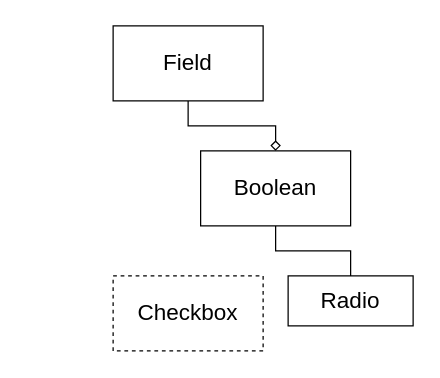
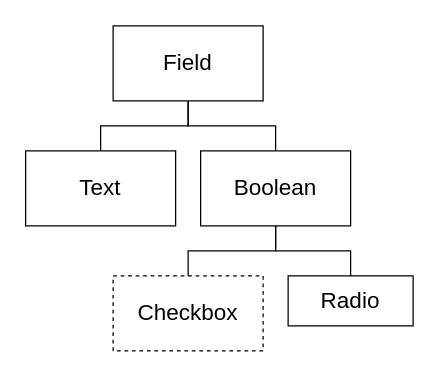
edge "Field" -- "Text": added
edge "Field" -> "Boolean": arrowhead diamond -> none
node "Text": added
edge "Boolean" -- "Checkbox": added
